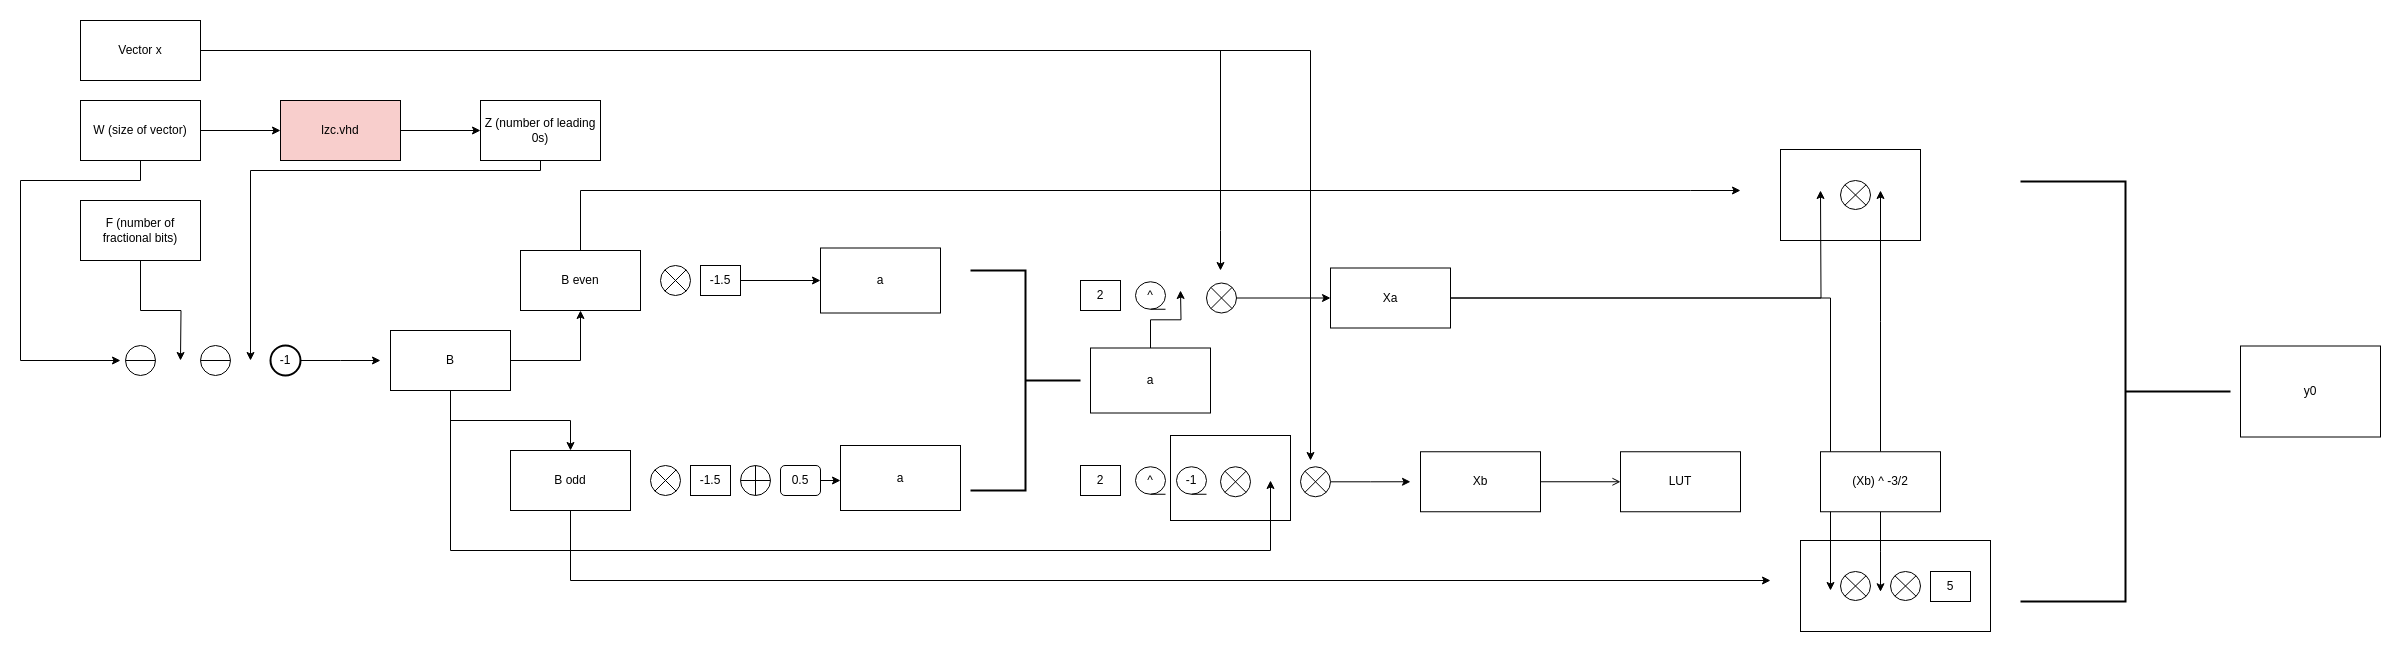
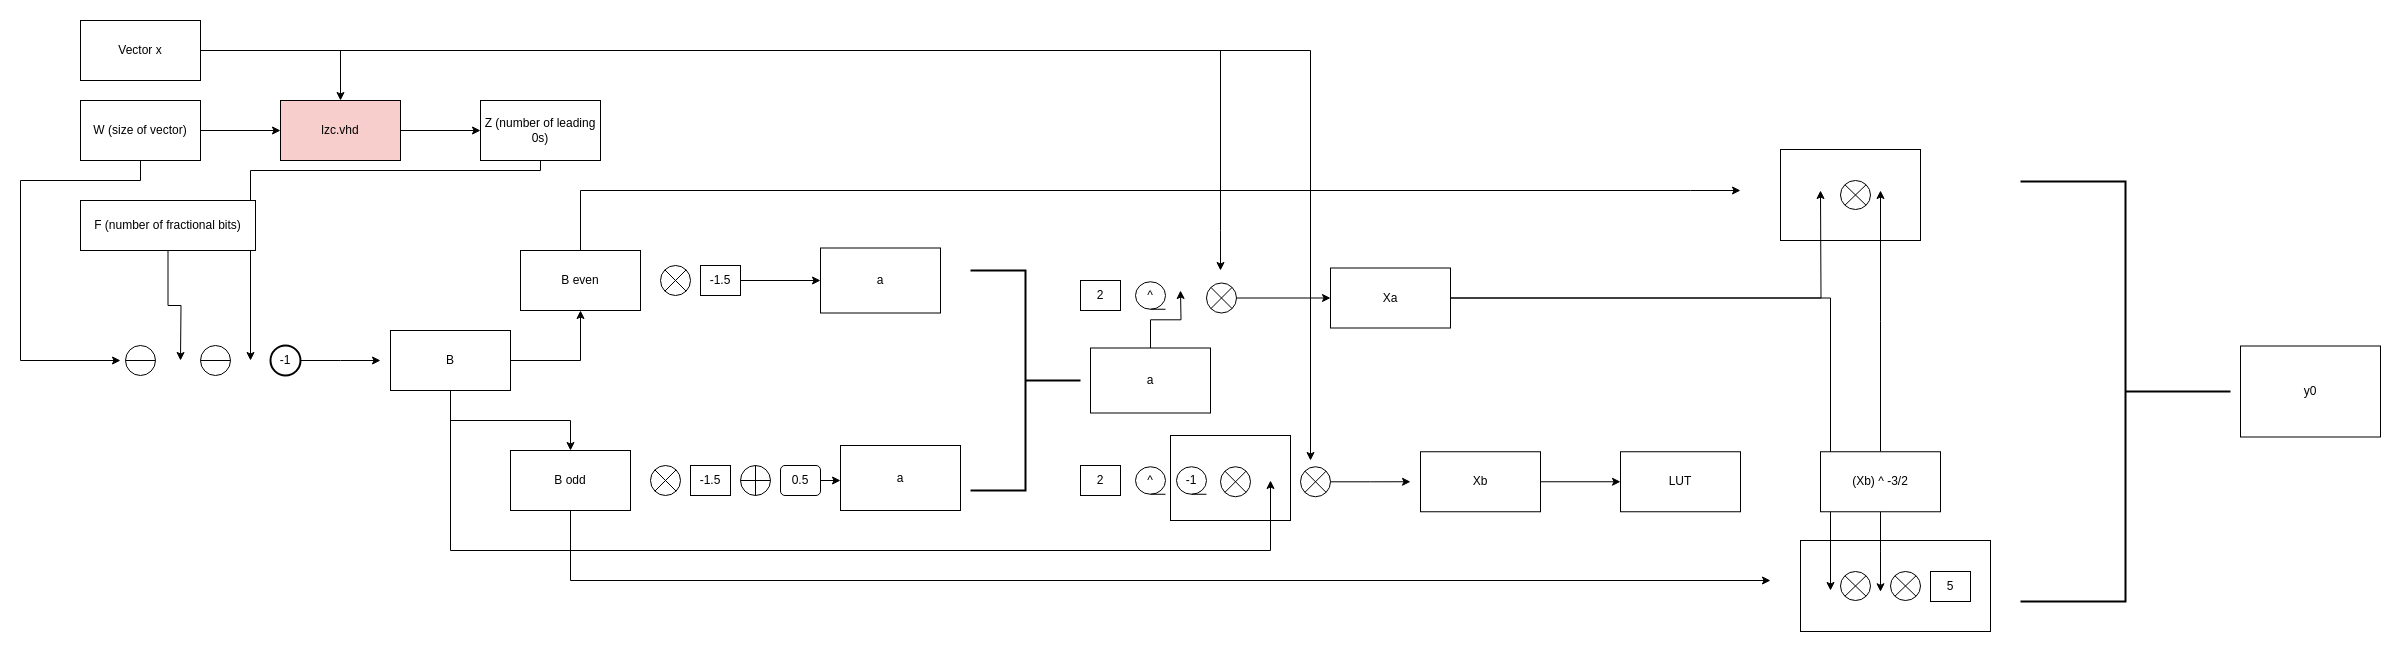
edge "Vector x" -> "lzc.vhd": added
node "F (number of fractional bits)": size 120x60 -> 175x50
edge "Xb" -> "LUT": arrowhead open -> classic
